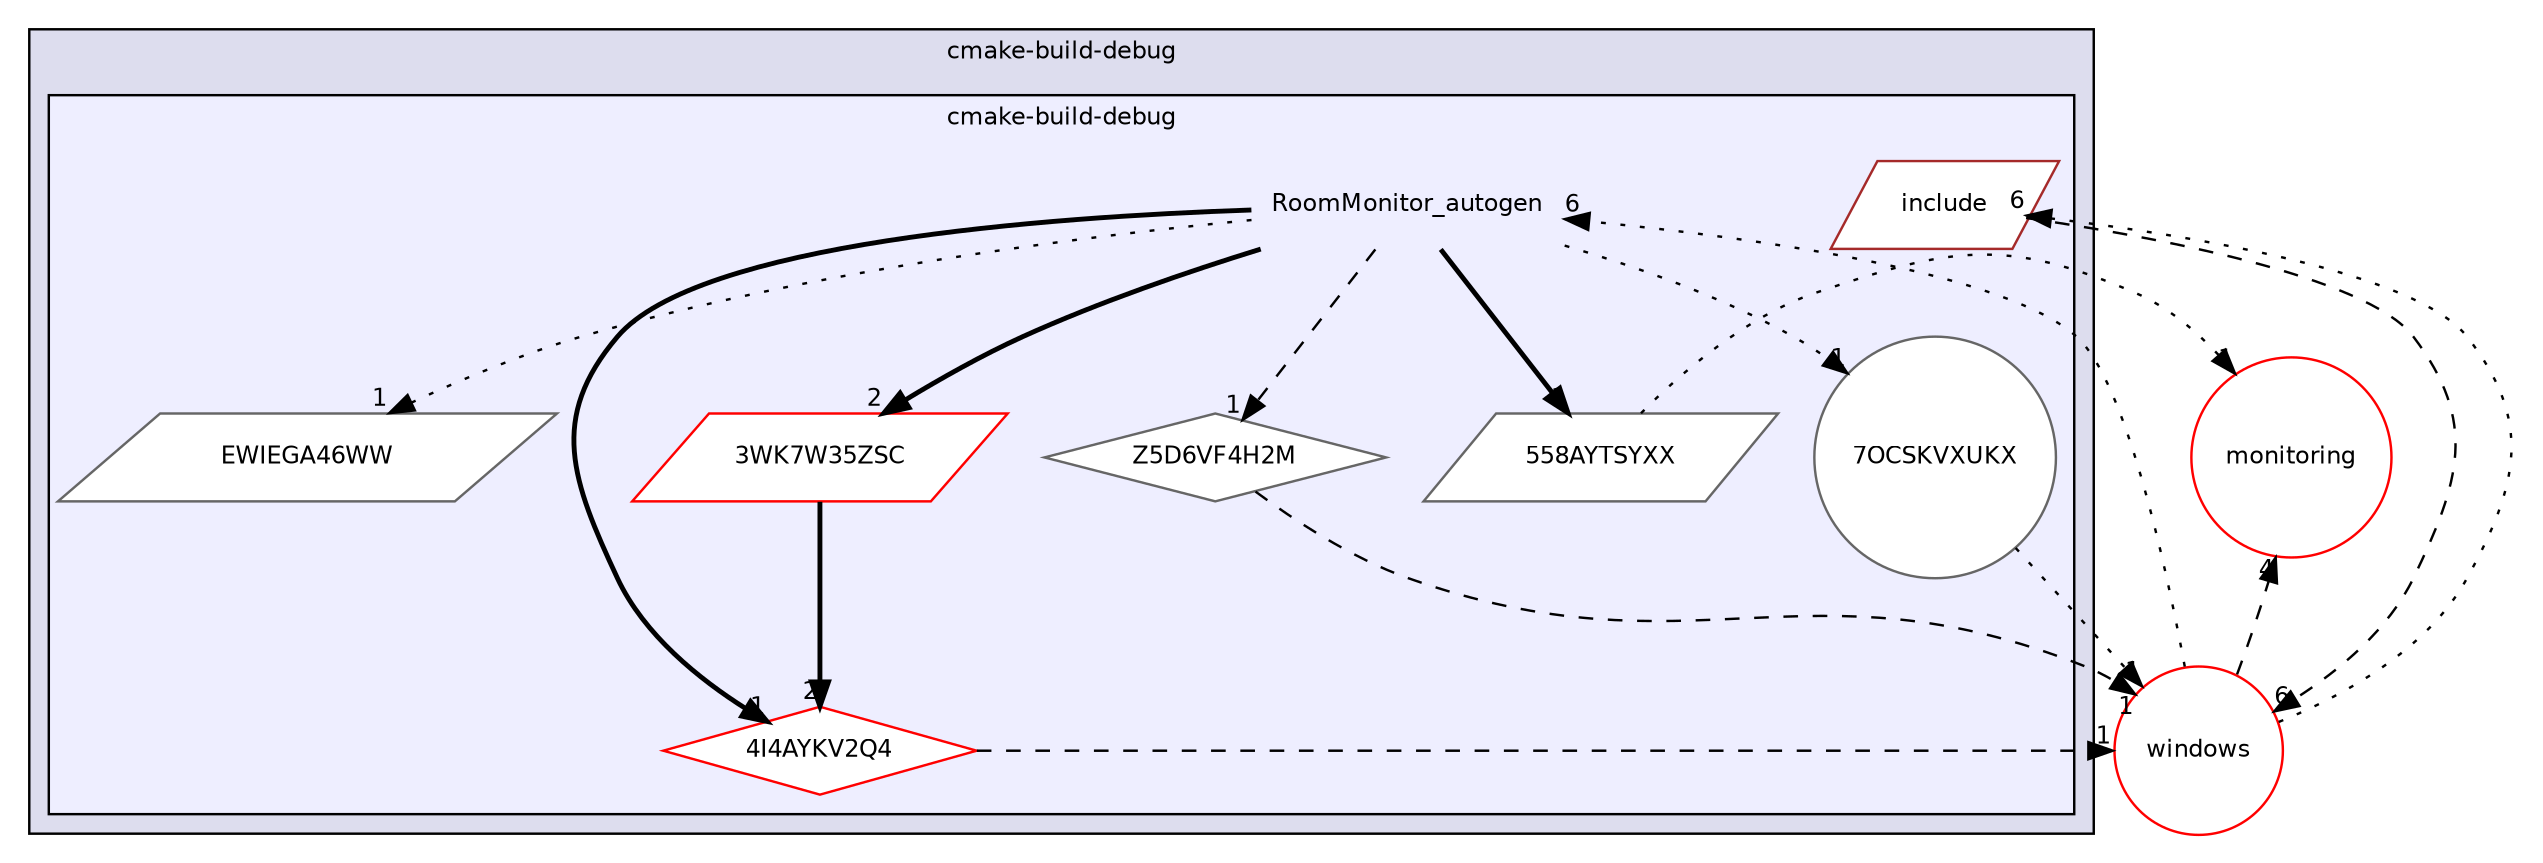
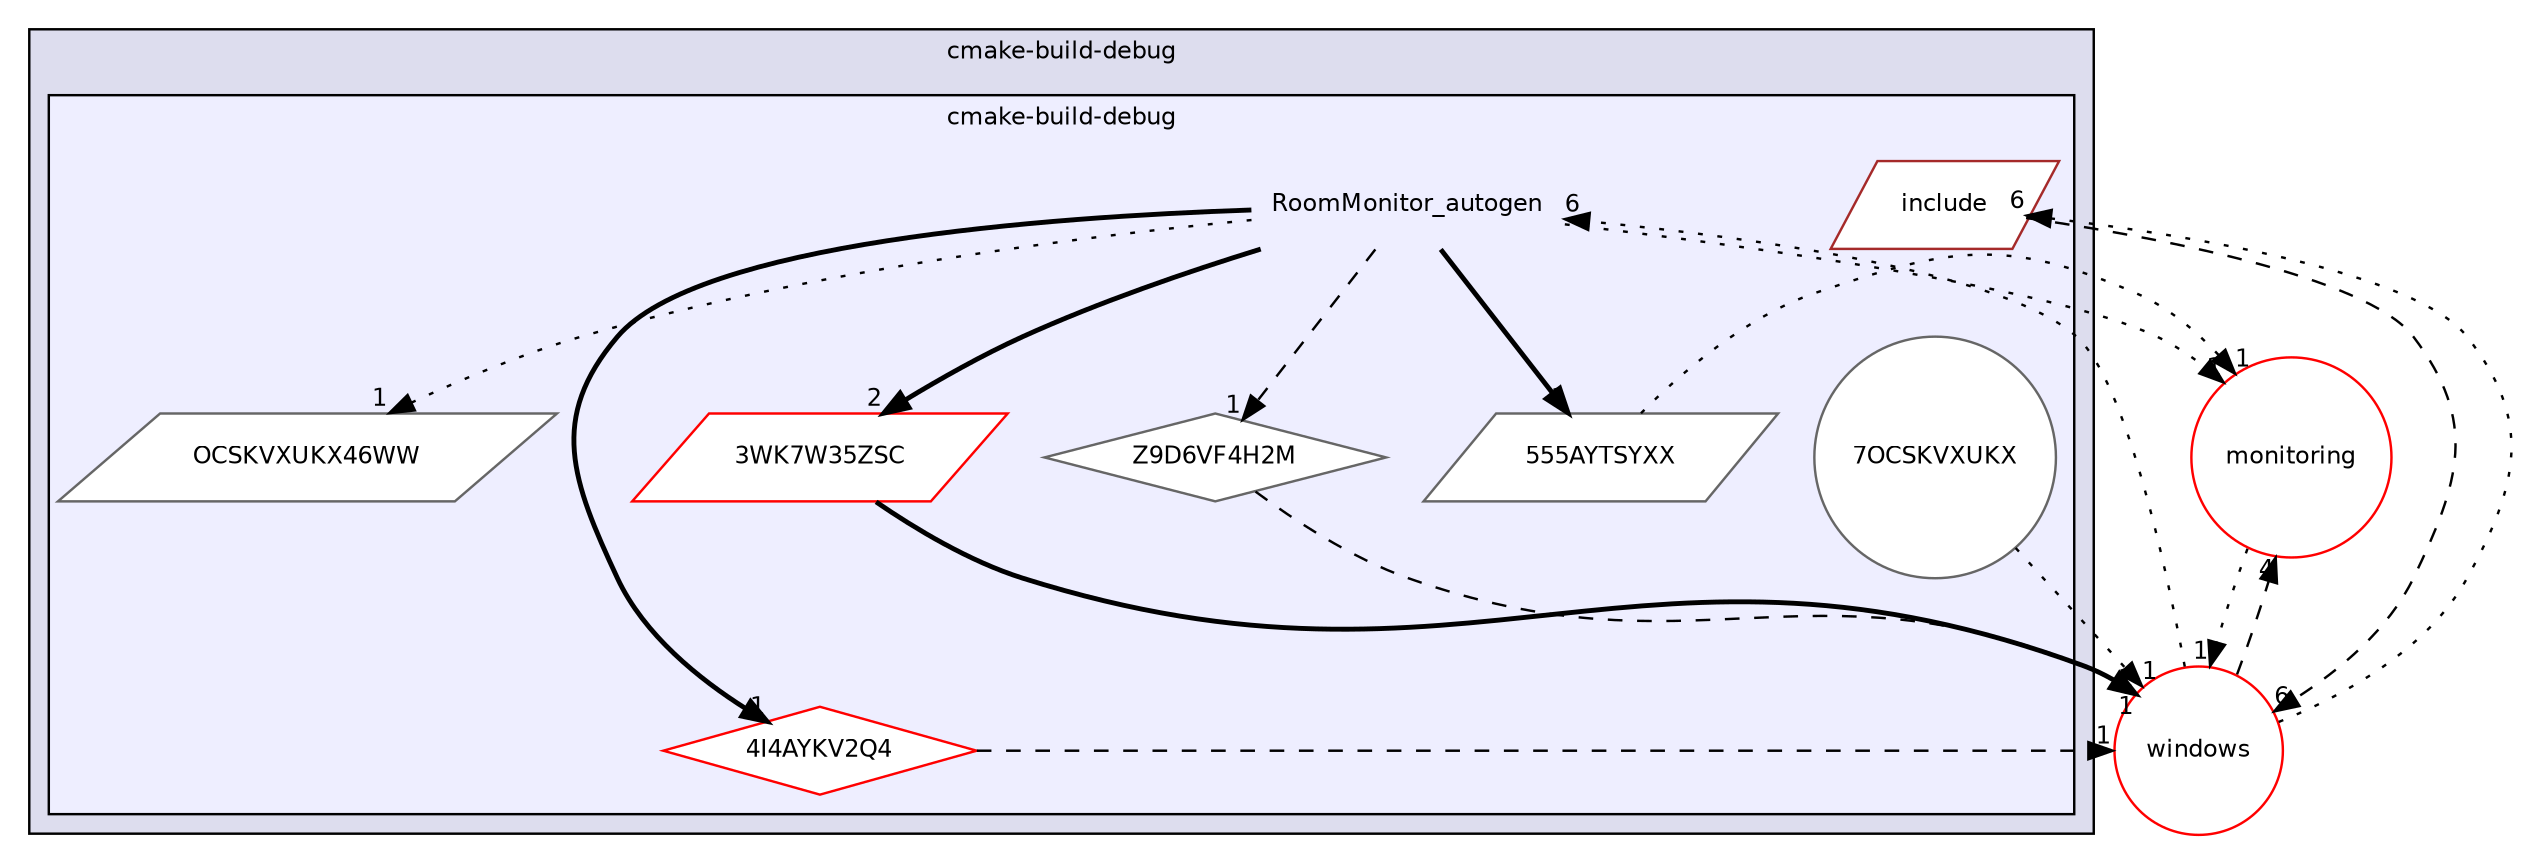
edge "RoomMonitor_autogen" -> "7OCSKVXUKX": now "RoomMonitor_autogen" -> "monitoring"
node "EWIEGA46WW": label "EWIEGA46WW" -> "OCSKVXUKX46WW"
node "Z5D6VF4H2M": label "Z5D6VF4H2M" -> "Z9D6VF4H2M"
node "558AYTSYXX": label "558AYTSYXX" -> "555AYTSYXX"
edge "3WK7W35ZSC" -> "4I4AYKV2Q4": now "3WK7W35ZSC" -> "windows"
edge "monitoring" -> "windows": added
